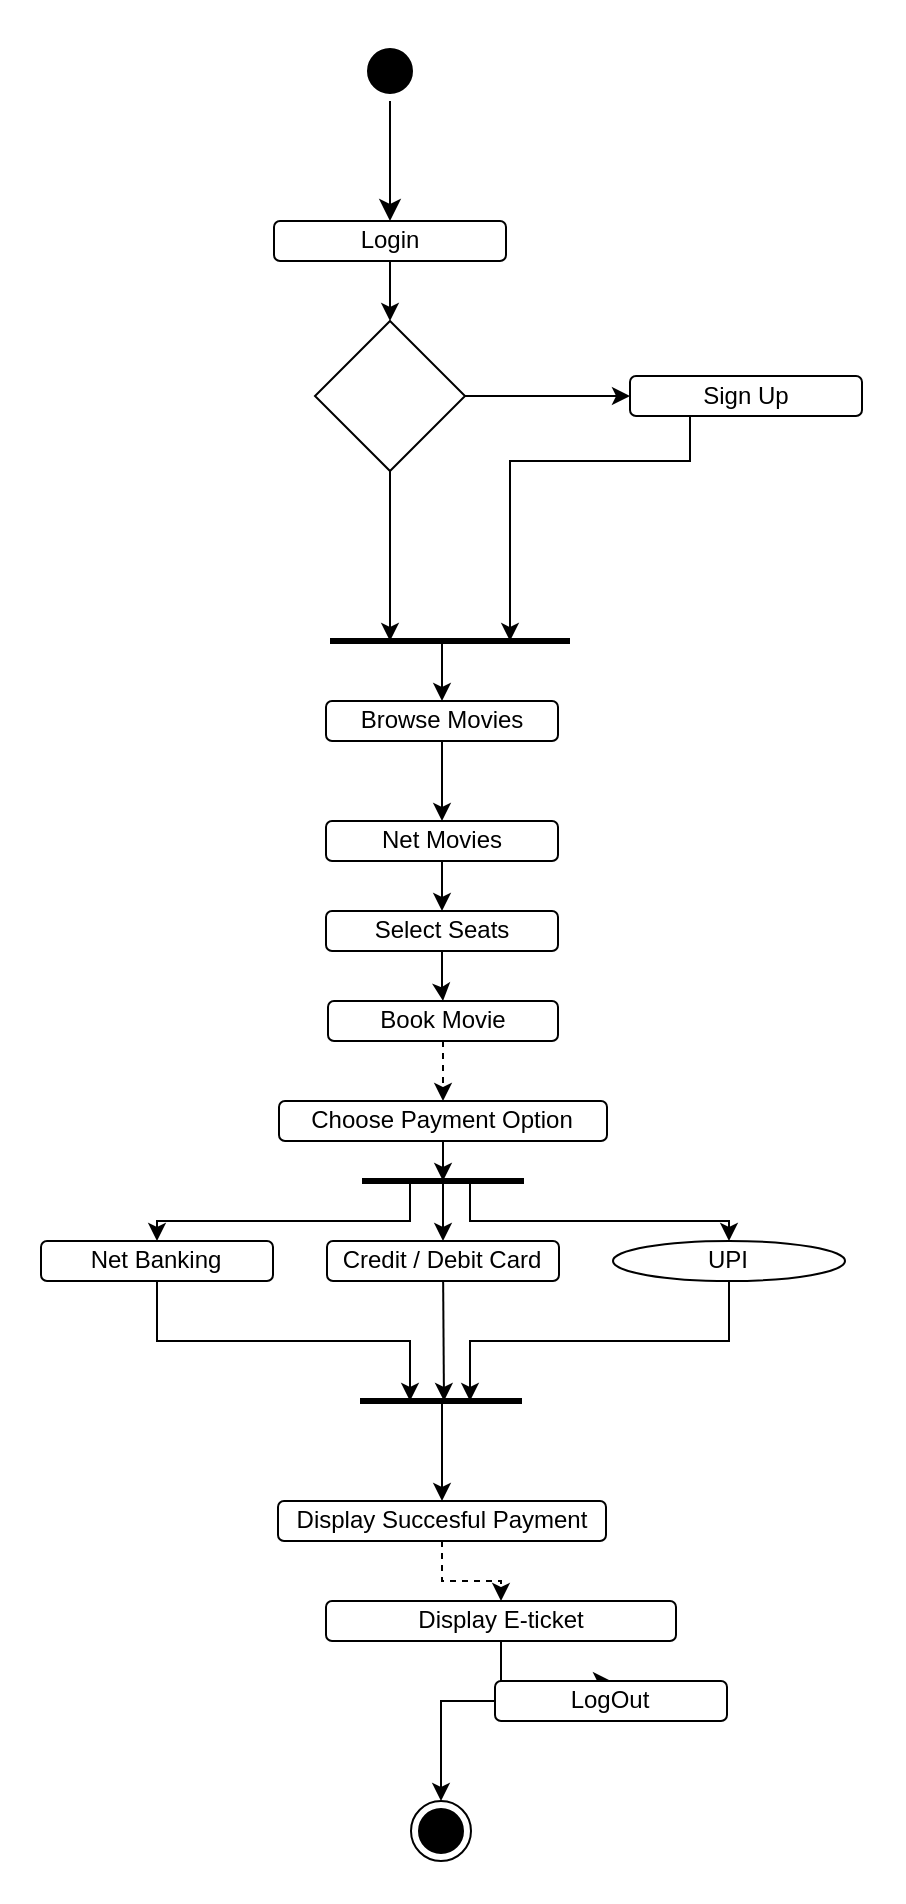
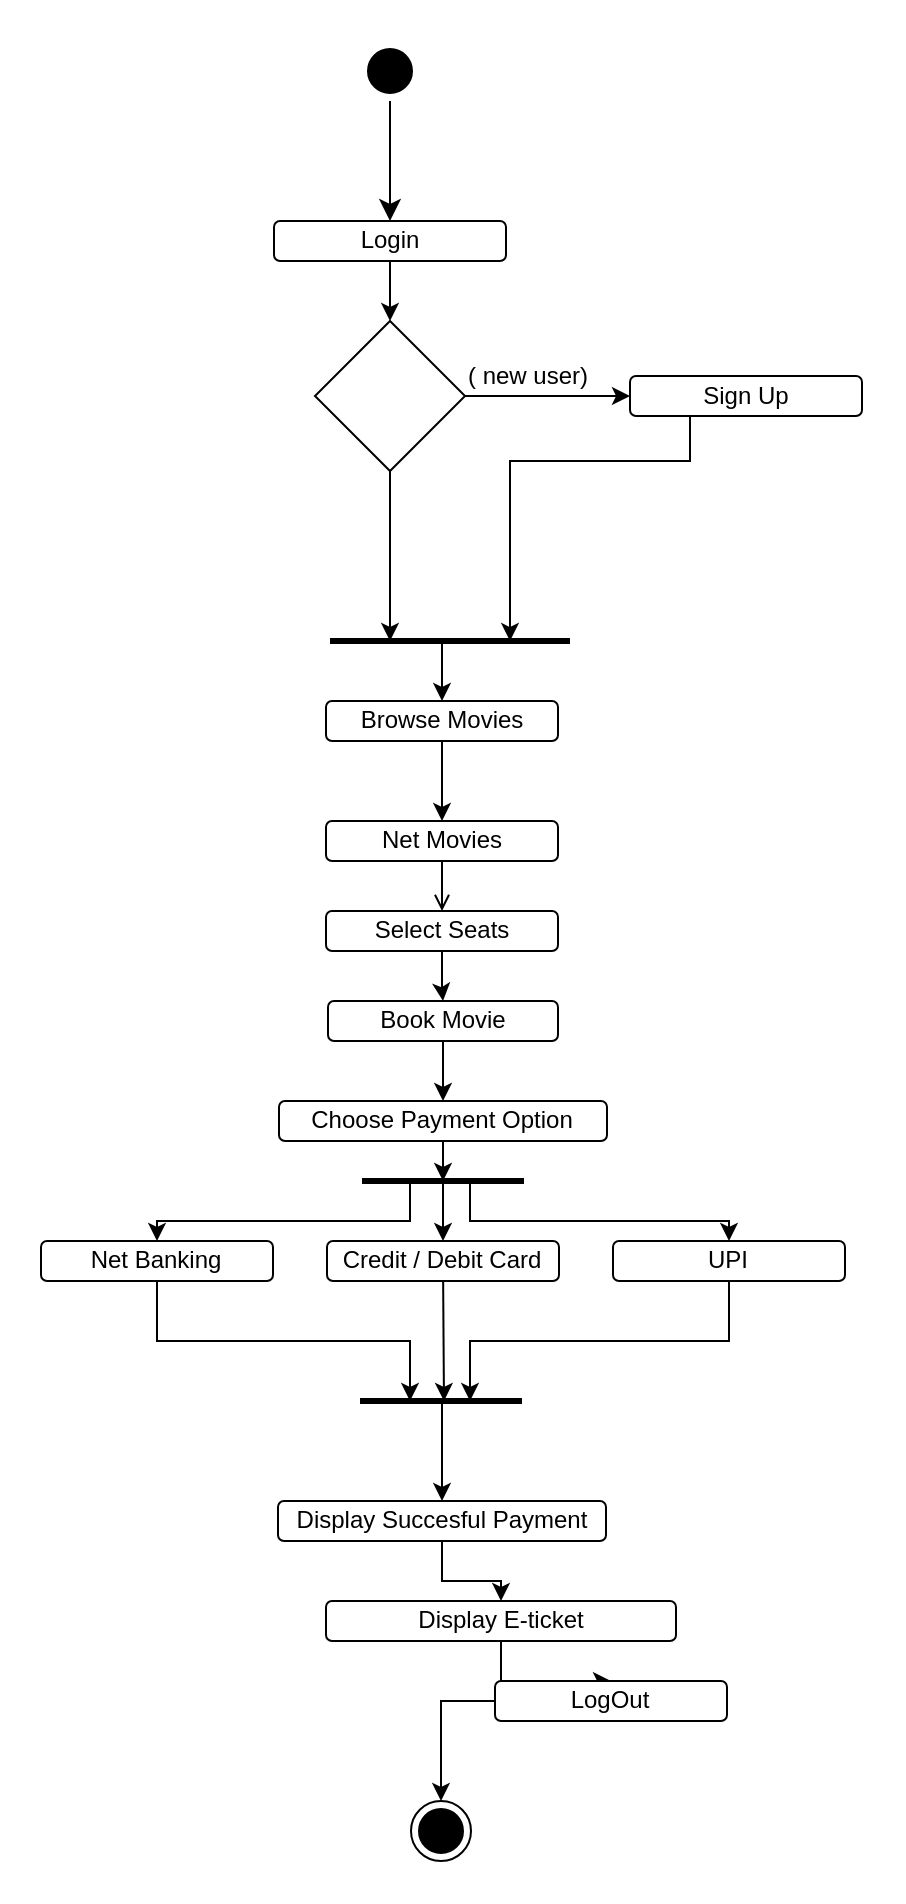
node "( new user)": added
edge "Net Movies" -> "Select Seats": arrowhead classic -> open
edge "Book Movie" -> "Choose Payment Option": style dashed -> solid
node "UPI": shape ellipse -> rounded rectangle
edge "Display Succesful Payment" -> "Display E-ticket": style dashed -> solid
